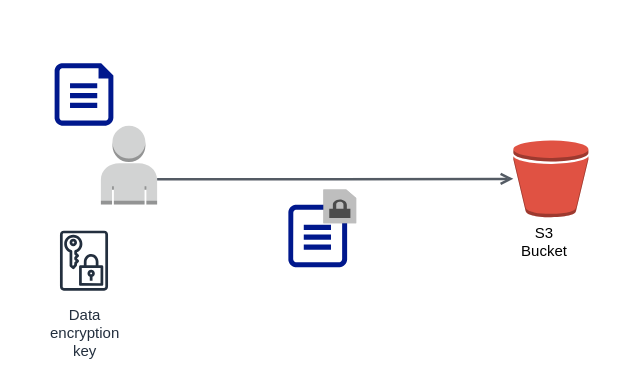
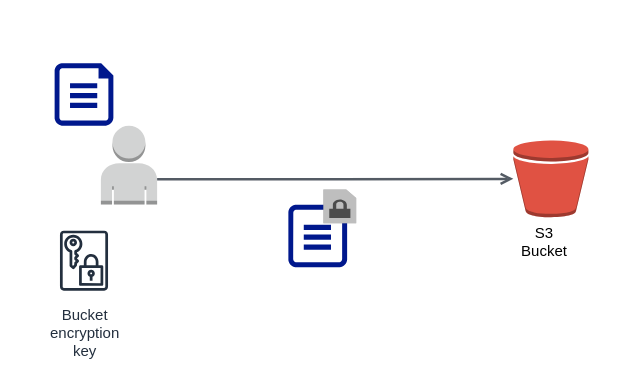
node "Data encryption key": label "Data encryption key" -> "Bucket encryption key"
